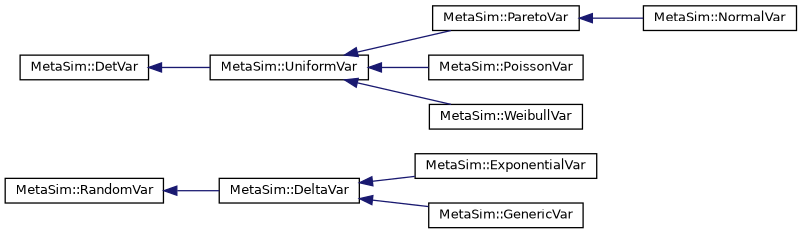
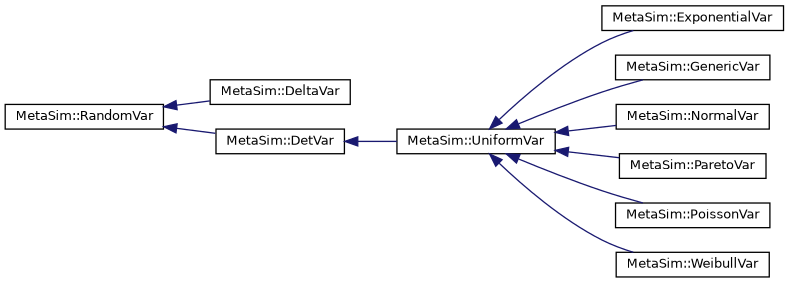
edge "MetaSim::NormalVar" -> "MetaSim::ParetoVar": now "MetaSim::NormalVar" -> "MetaSim::UniformVar"
edge "MetaSim::DetVar" -> "MetaSim::RandomVar": added
edge "MetaSim::ExponentialVar" -> "MetaSim::DeltaVar": now "MetaSim::ExponentialVar" -> "MetaSim::UniformVar"
edge "MetaSim::GenericVar" -> "MetaSim::DeltaVar": now "MetaSim::GenericVar" -> "MetaSim::UniformVar"
